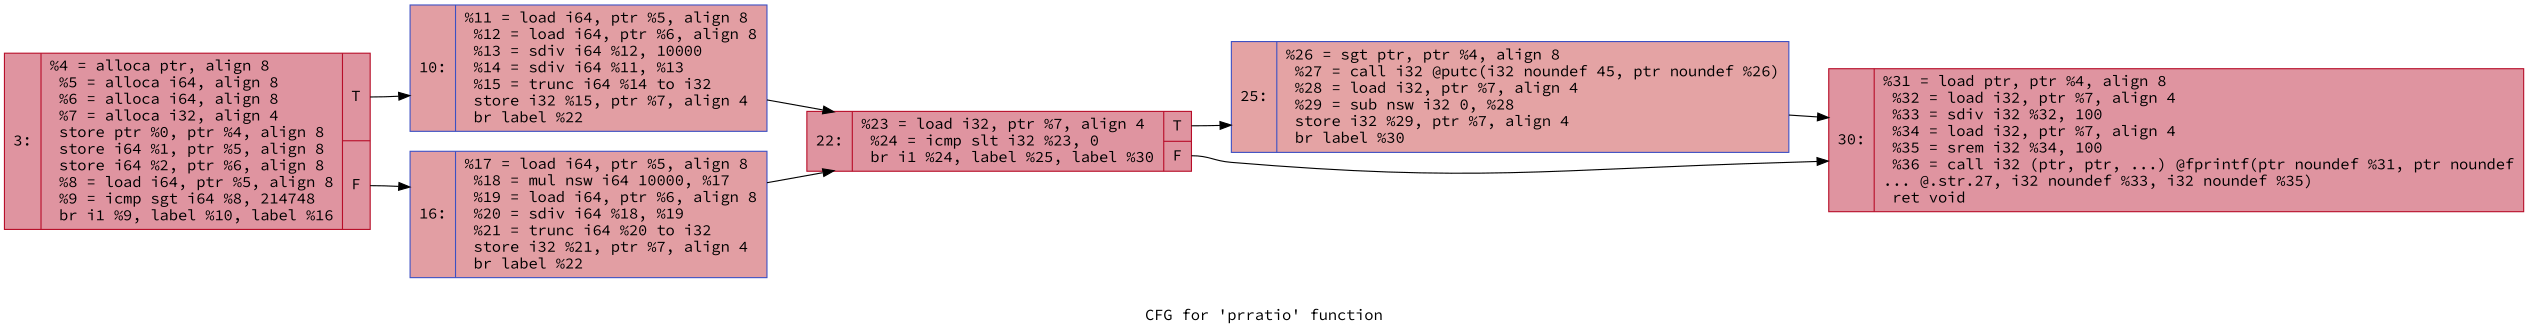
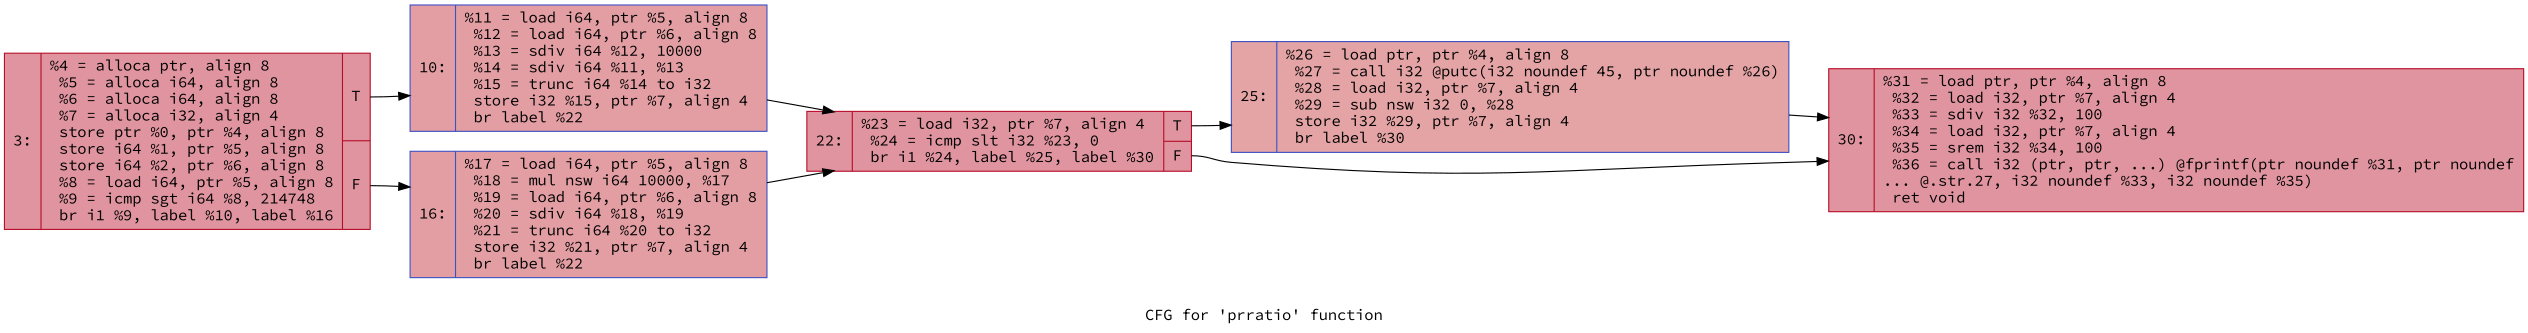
node "25:": text "%26 = sgt ptr, ptr %4, align 8" -> "%26 = load ptr, ptr %4, align 8"
